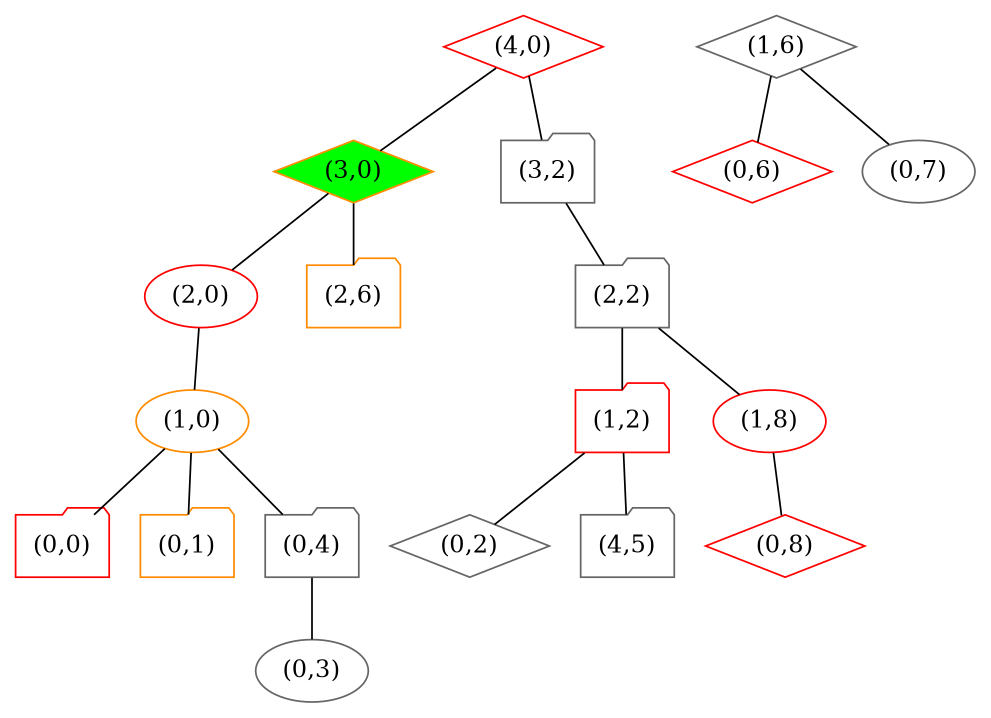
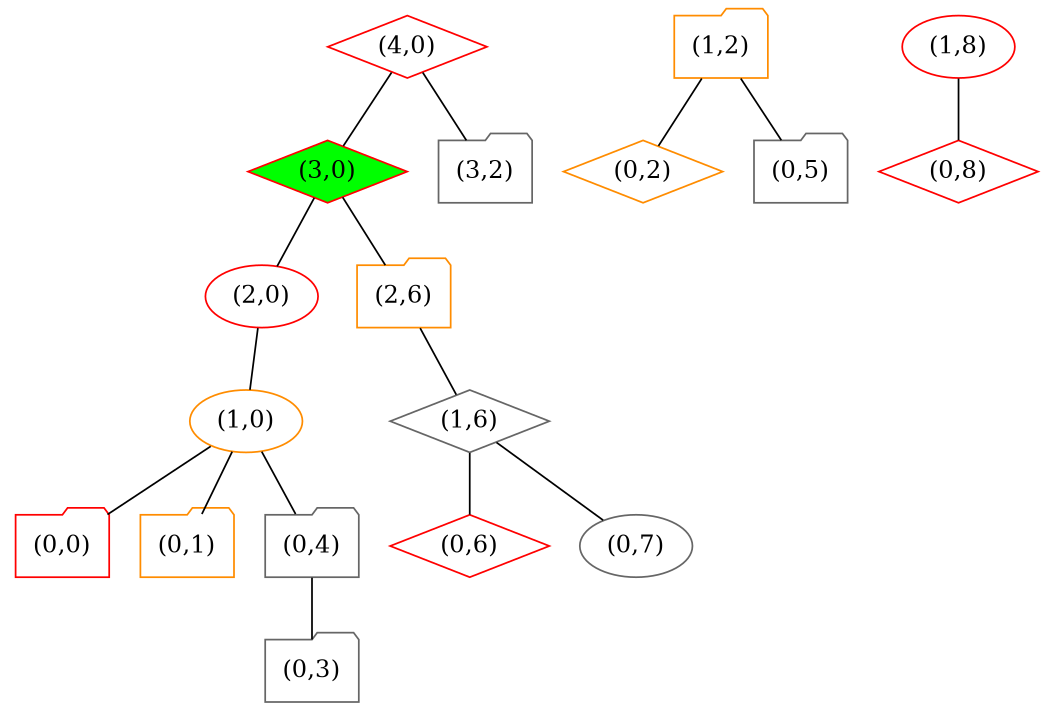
node "(3,0)": color darkorange -> red
node "(2,2)": removed
edge "(2,6)" -- "(1,6)": added
node "(1,2)": color red -> darkorange
node "(0,2)": color gray40 -> darkorange
node "(4,5)": label "(4,5)" -> "(0,5)"
node "(0,3)": shape ellipse -> folder
